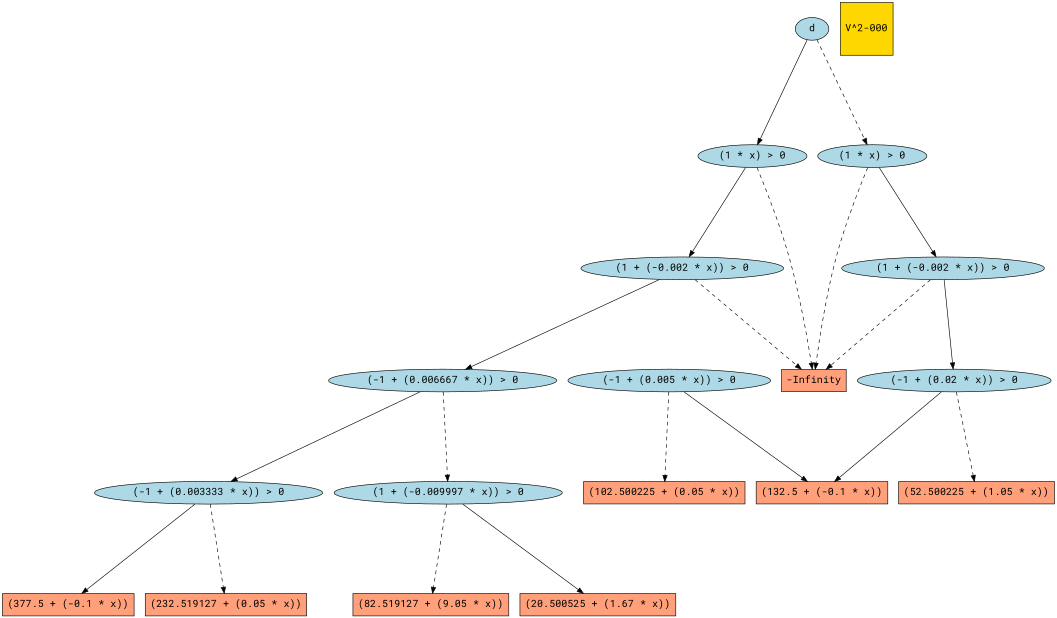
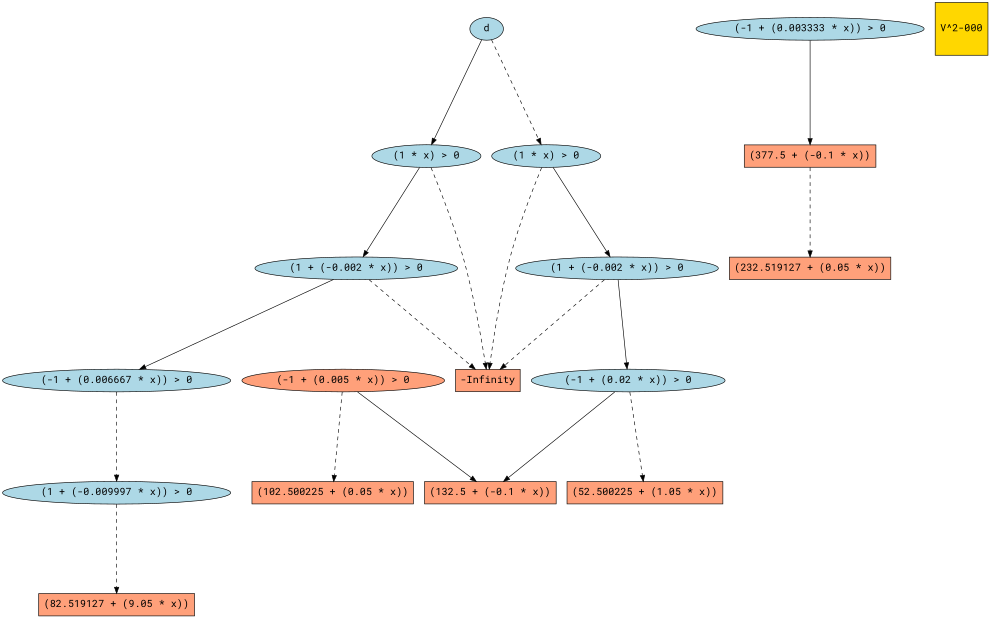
node "(-1 + (0.005 * x)) > 0": fillcolor lightblue -> lightsalmon
edge "(-1 + (0.006667 * x)) > 0" -> "(-1 + (0.003333 * x)) > 0": removed
edge "(-1 + (0.003333 * x)) > 0" -> "(232.519127 + (0.05 * x))": now "(377.5 + (-0.1 * x))" -> "(232.519127 + (0.05 * x))"
node "(20.500525 + (1.67 * x))": removed
